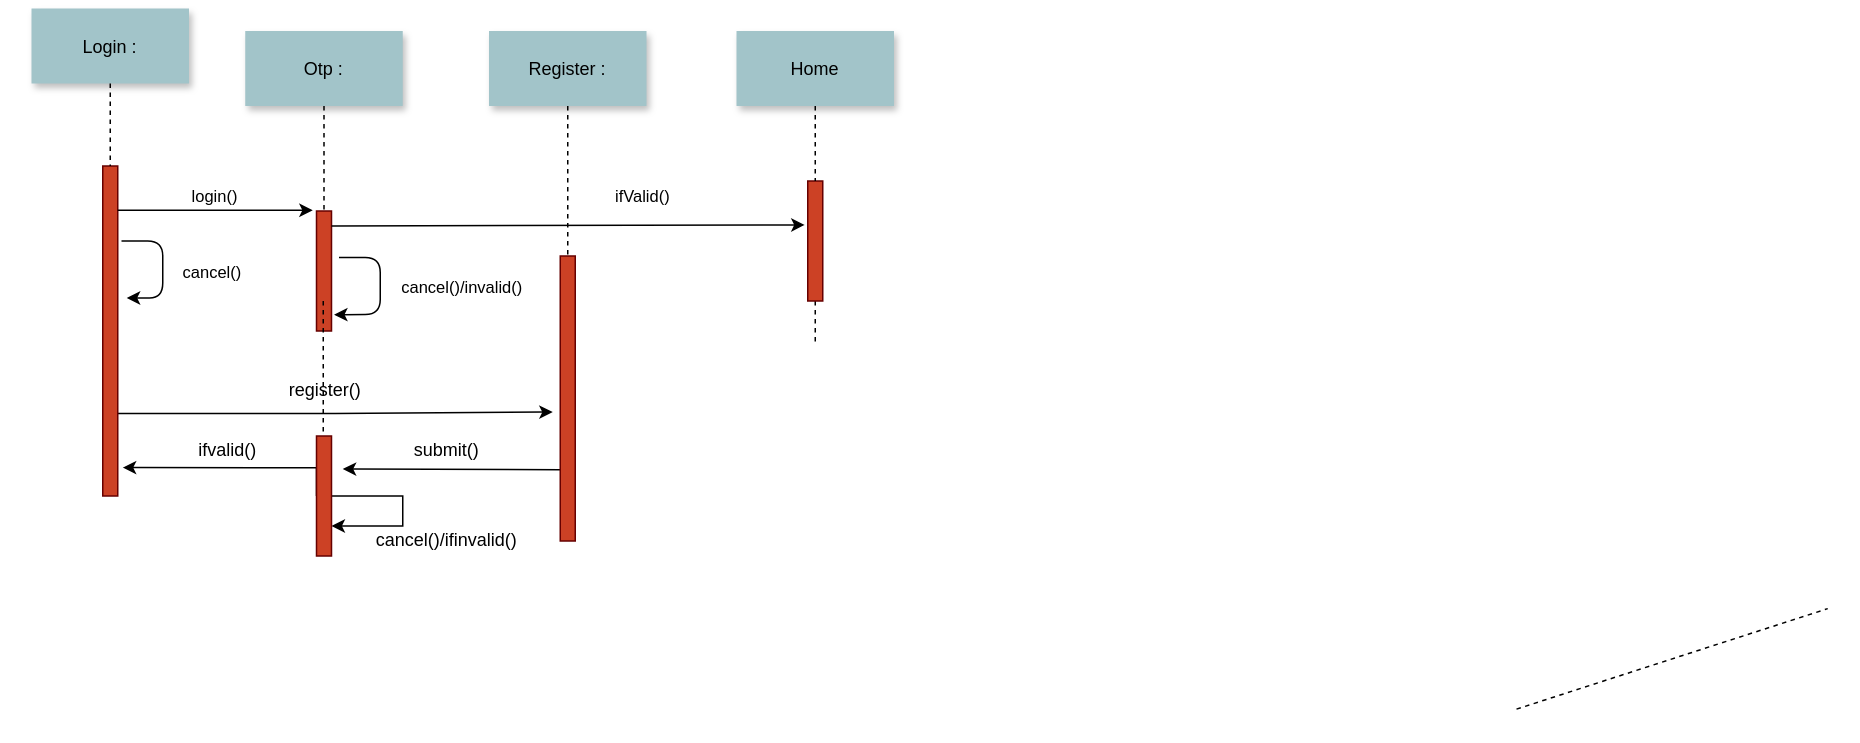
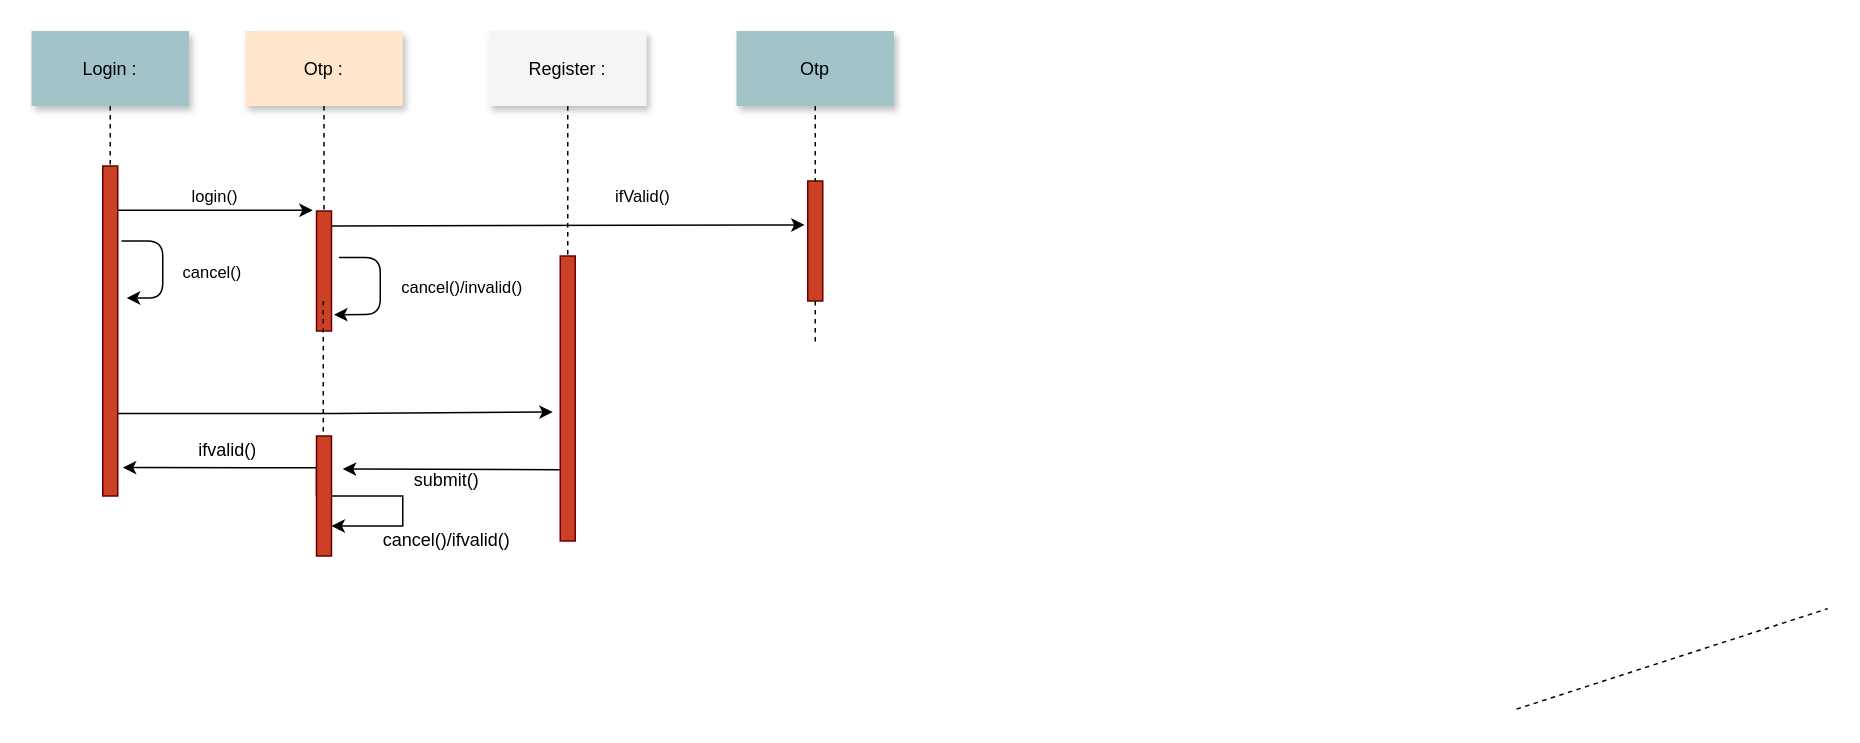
node "Login :": moved (110, 46) -> (110, 68)
node "Otp :": fillcolor #a2c4c9 -> #ffe6cc
node "Register :": fillcolor #a2c4c9 -> #f5f5f5
node "Home": label "Home" -> "Otp"
node "register()": removed
node "submit()": moved (446, 451) -> (446, 481)
node "cancel()/ifinvalid()": label "cancel()/ifinvalid()" -> "cancel()/ifvalid()"
